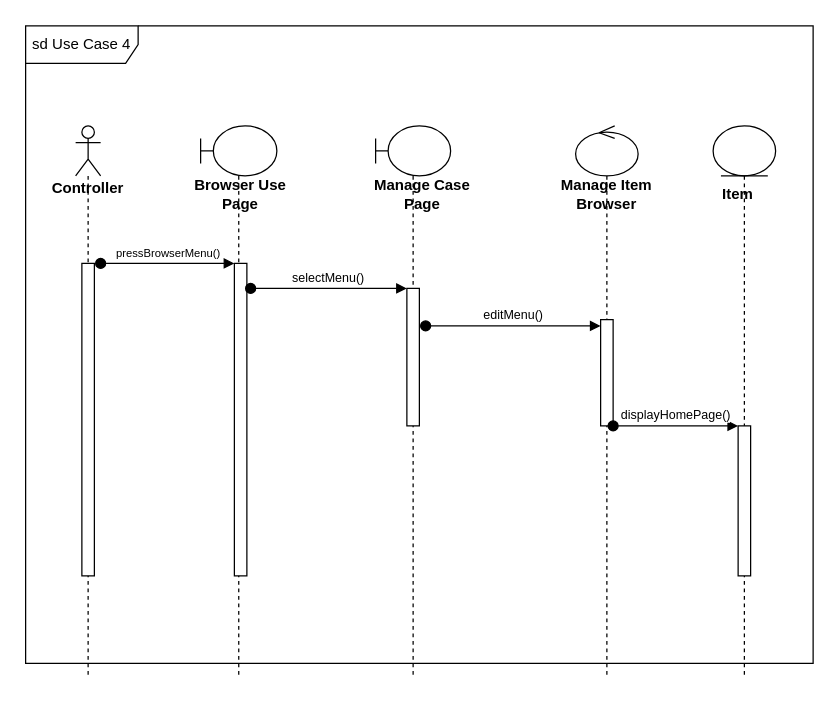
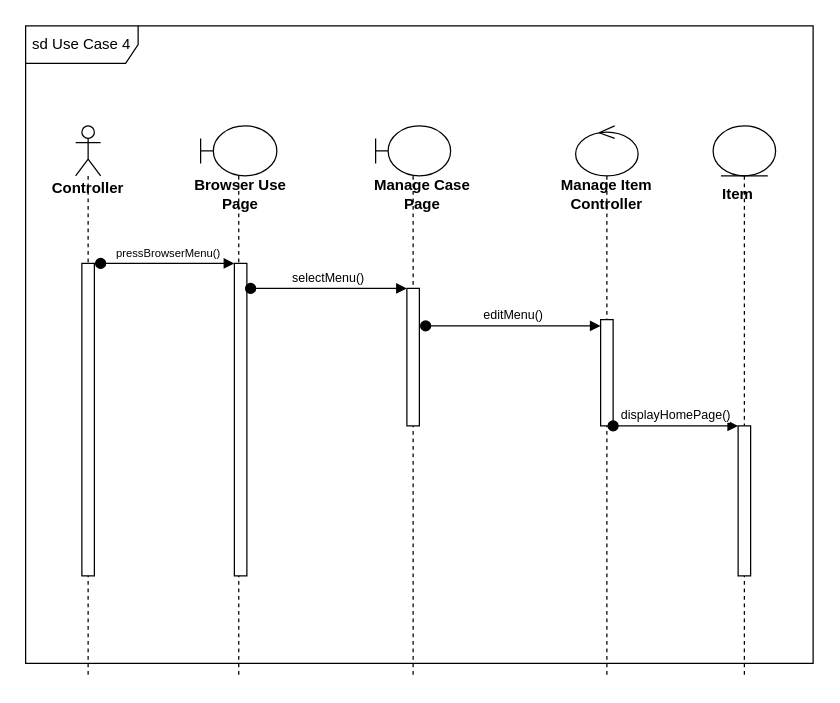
node "Manage Item Browser": label "Manage Item Browser" -> "Manage Item Controller"
